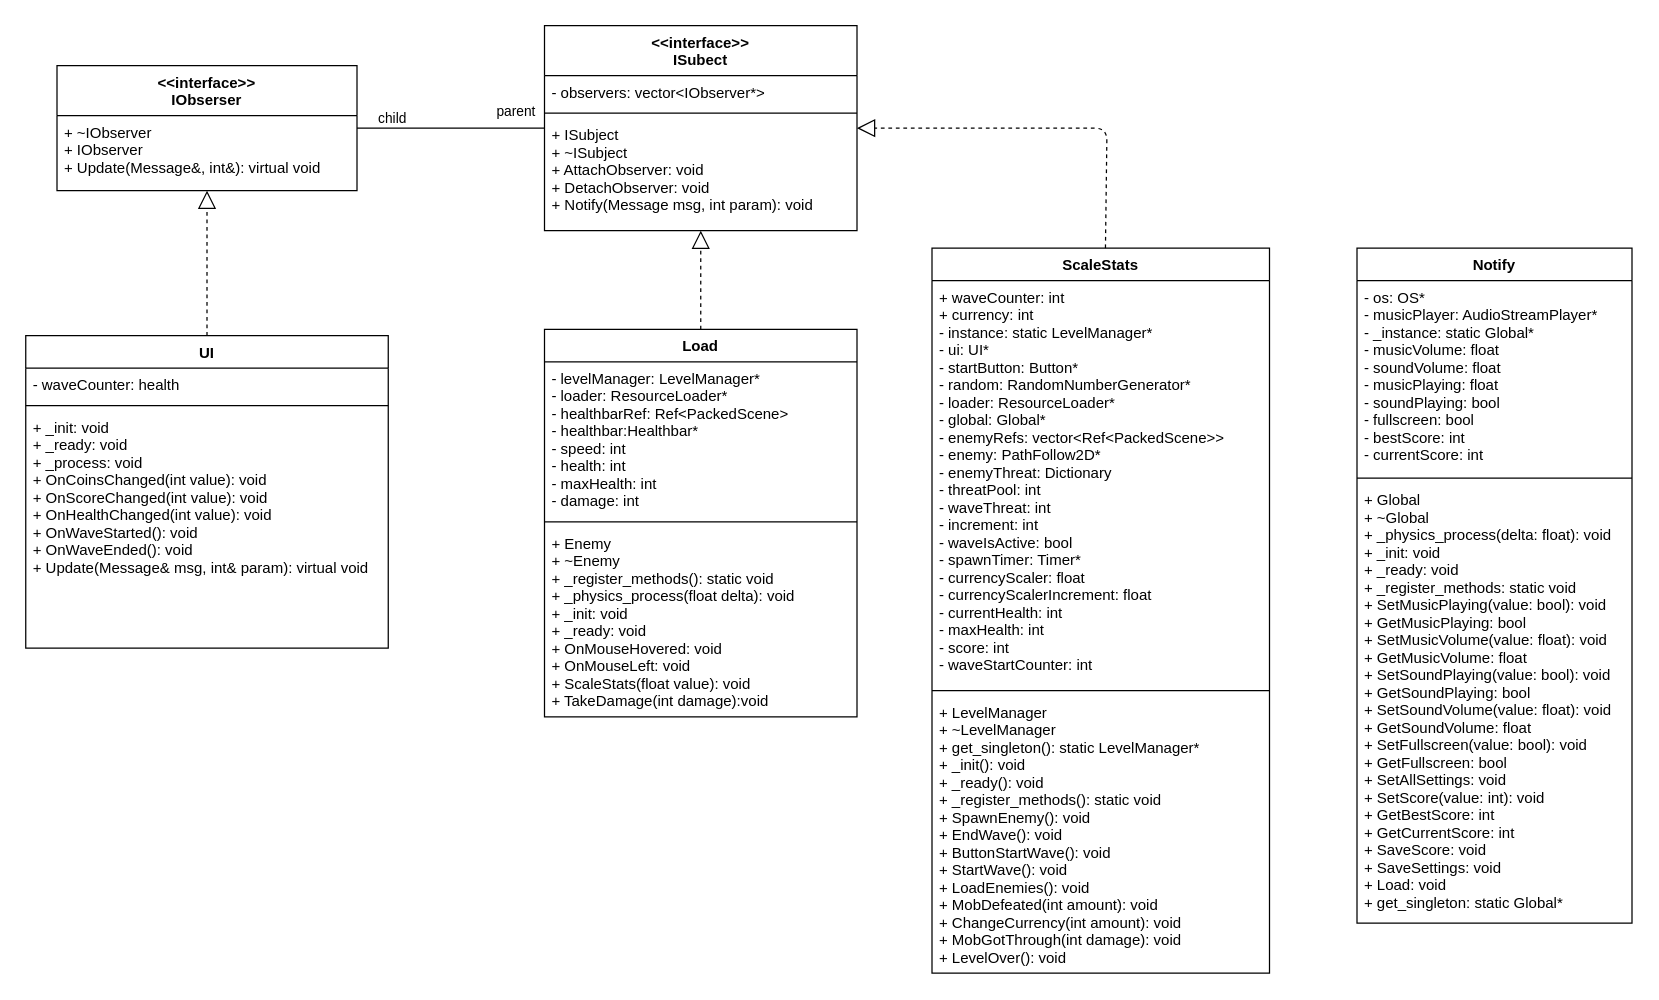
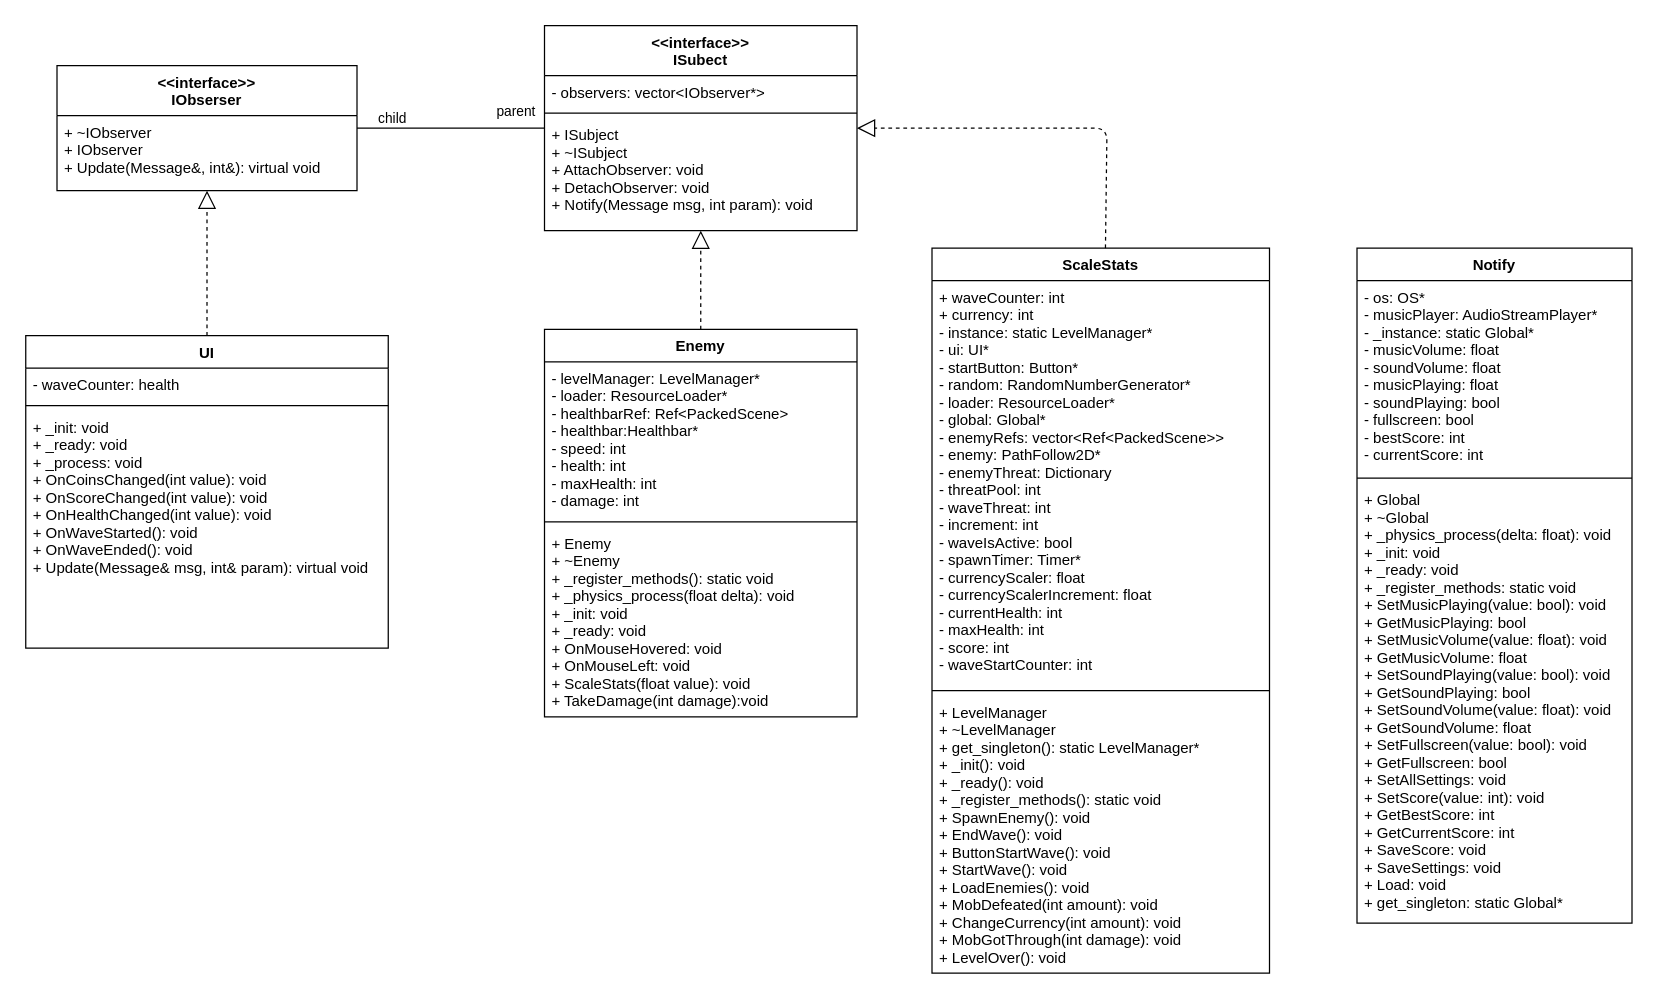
node "Load": label "Load" -> "Enemy"
